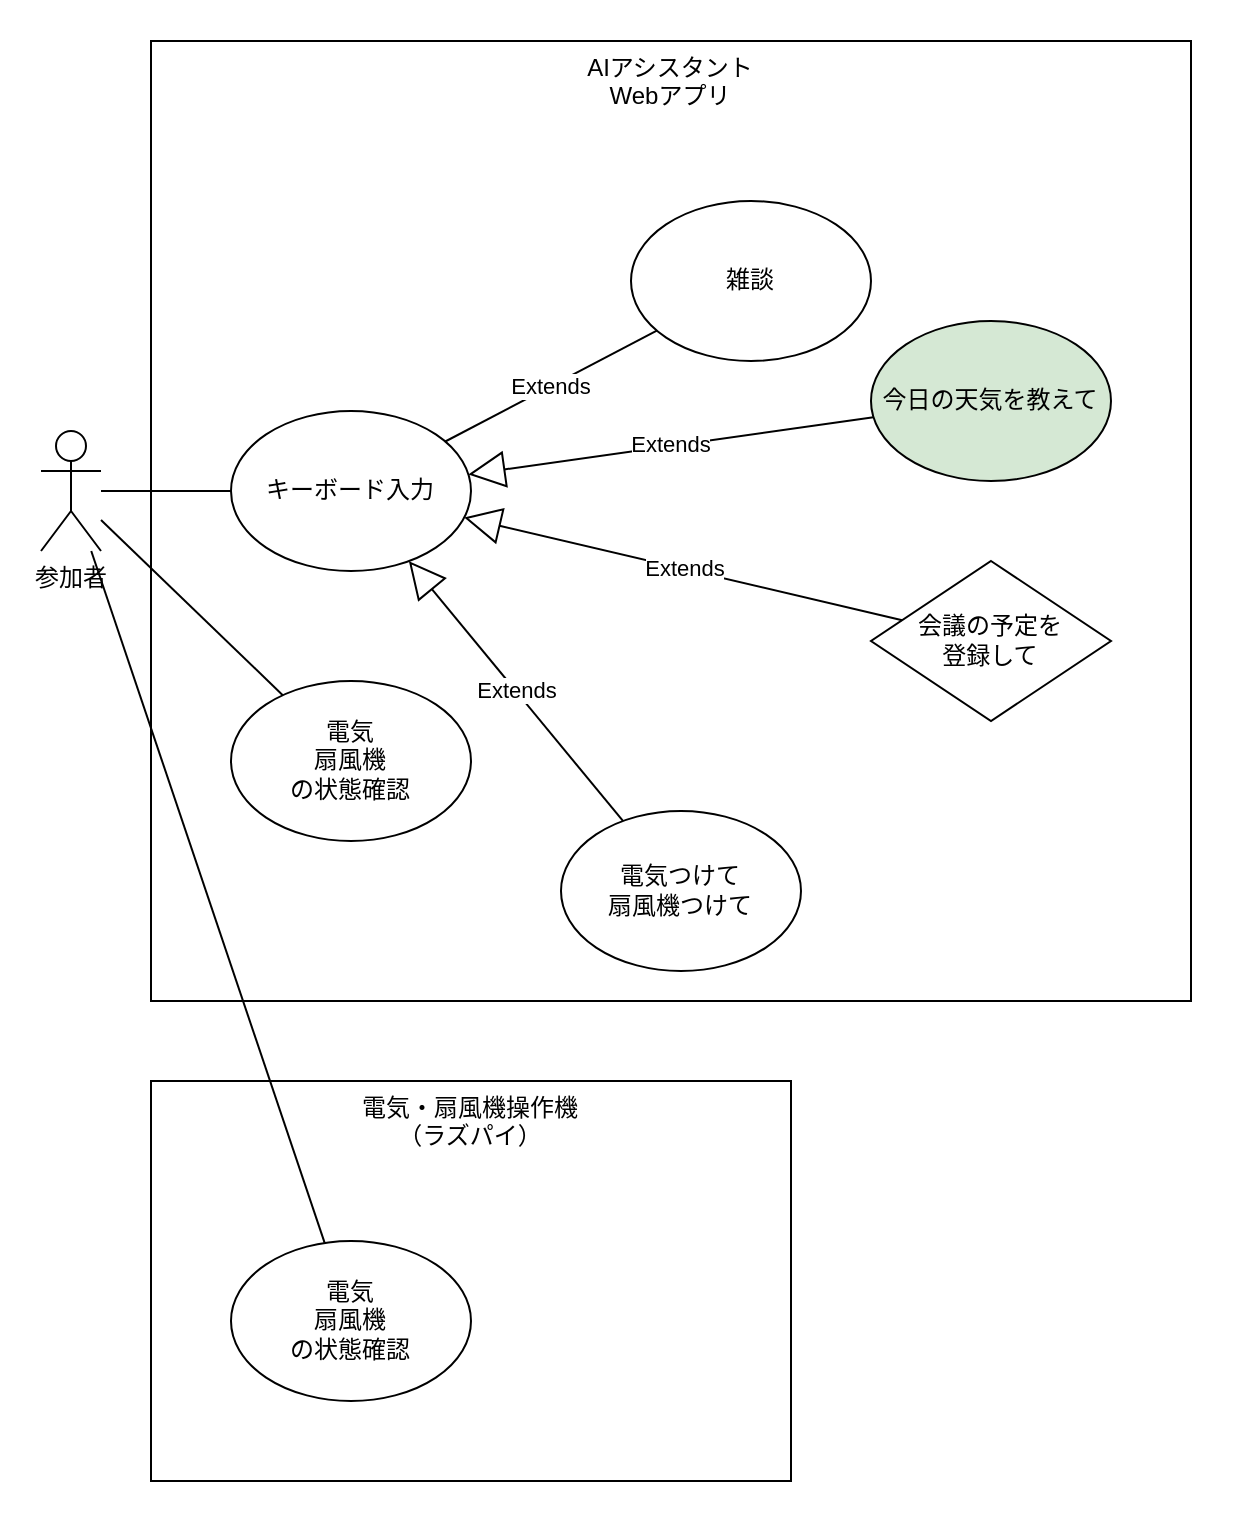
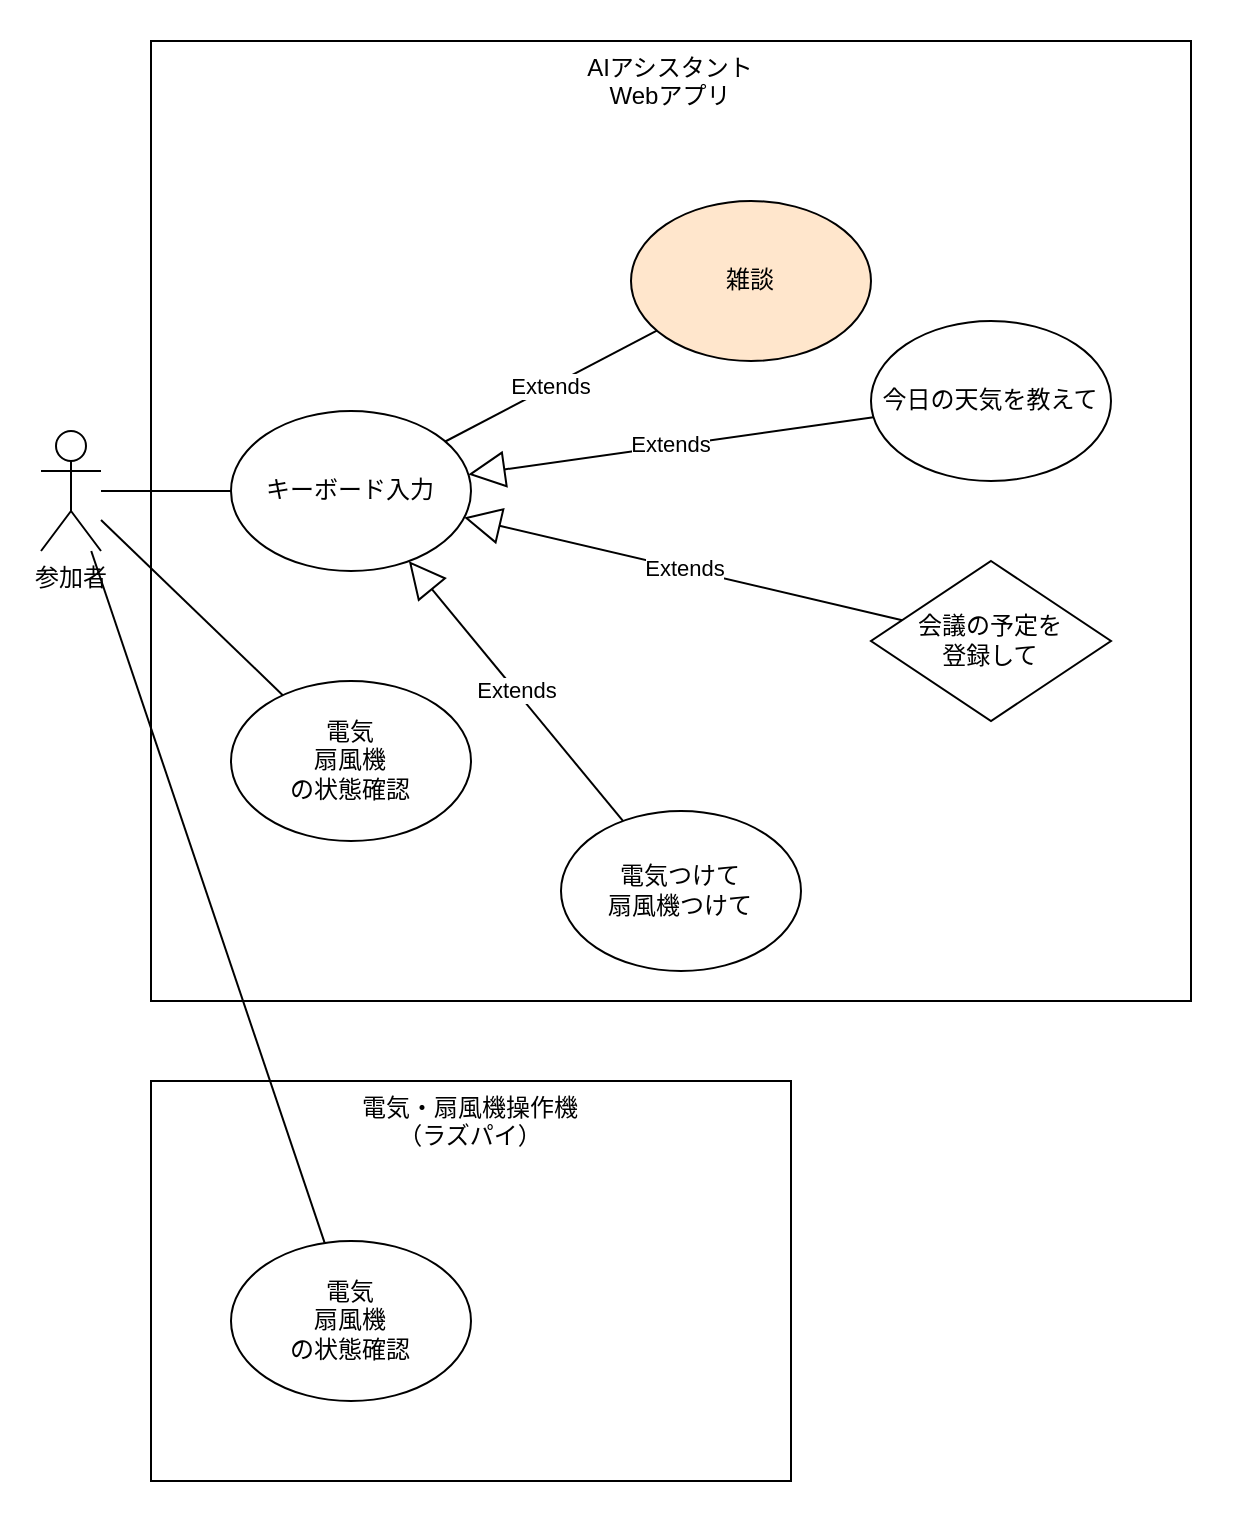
node "雑談": fillcolor #ffffff -> #ffe6cc
node "今日の天気を教えて": fillcolor #d5e8d4 -> #ffffff
